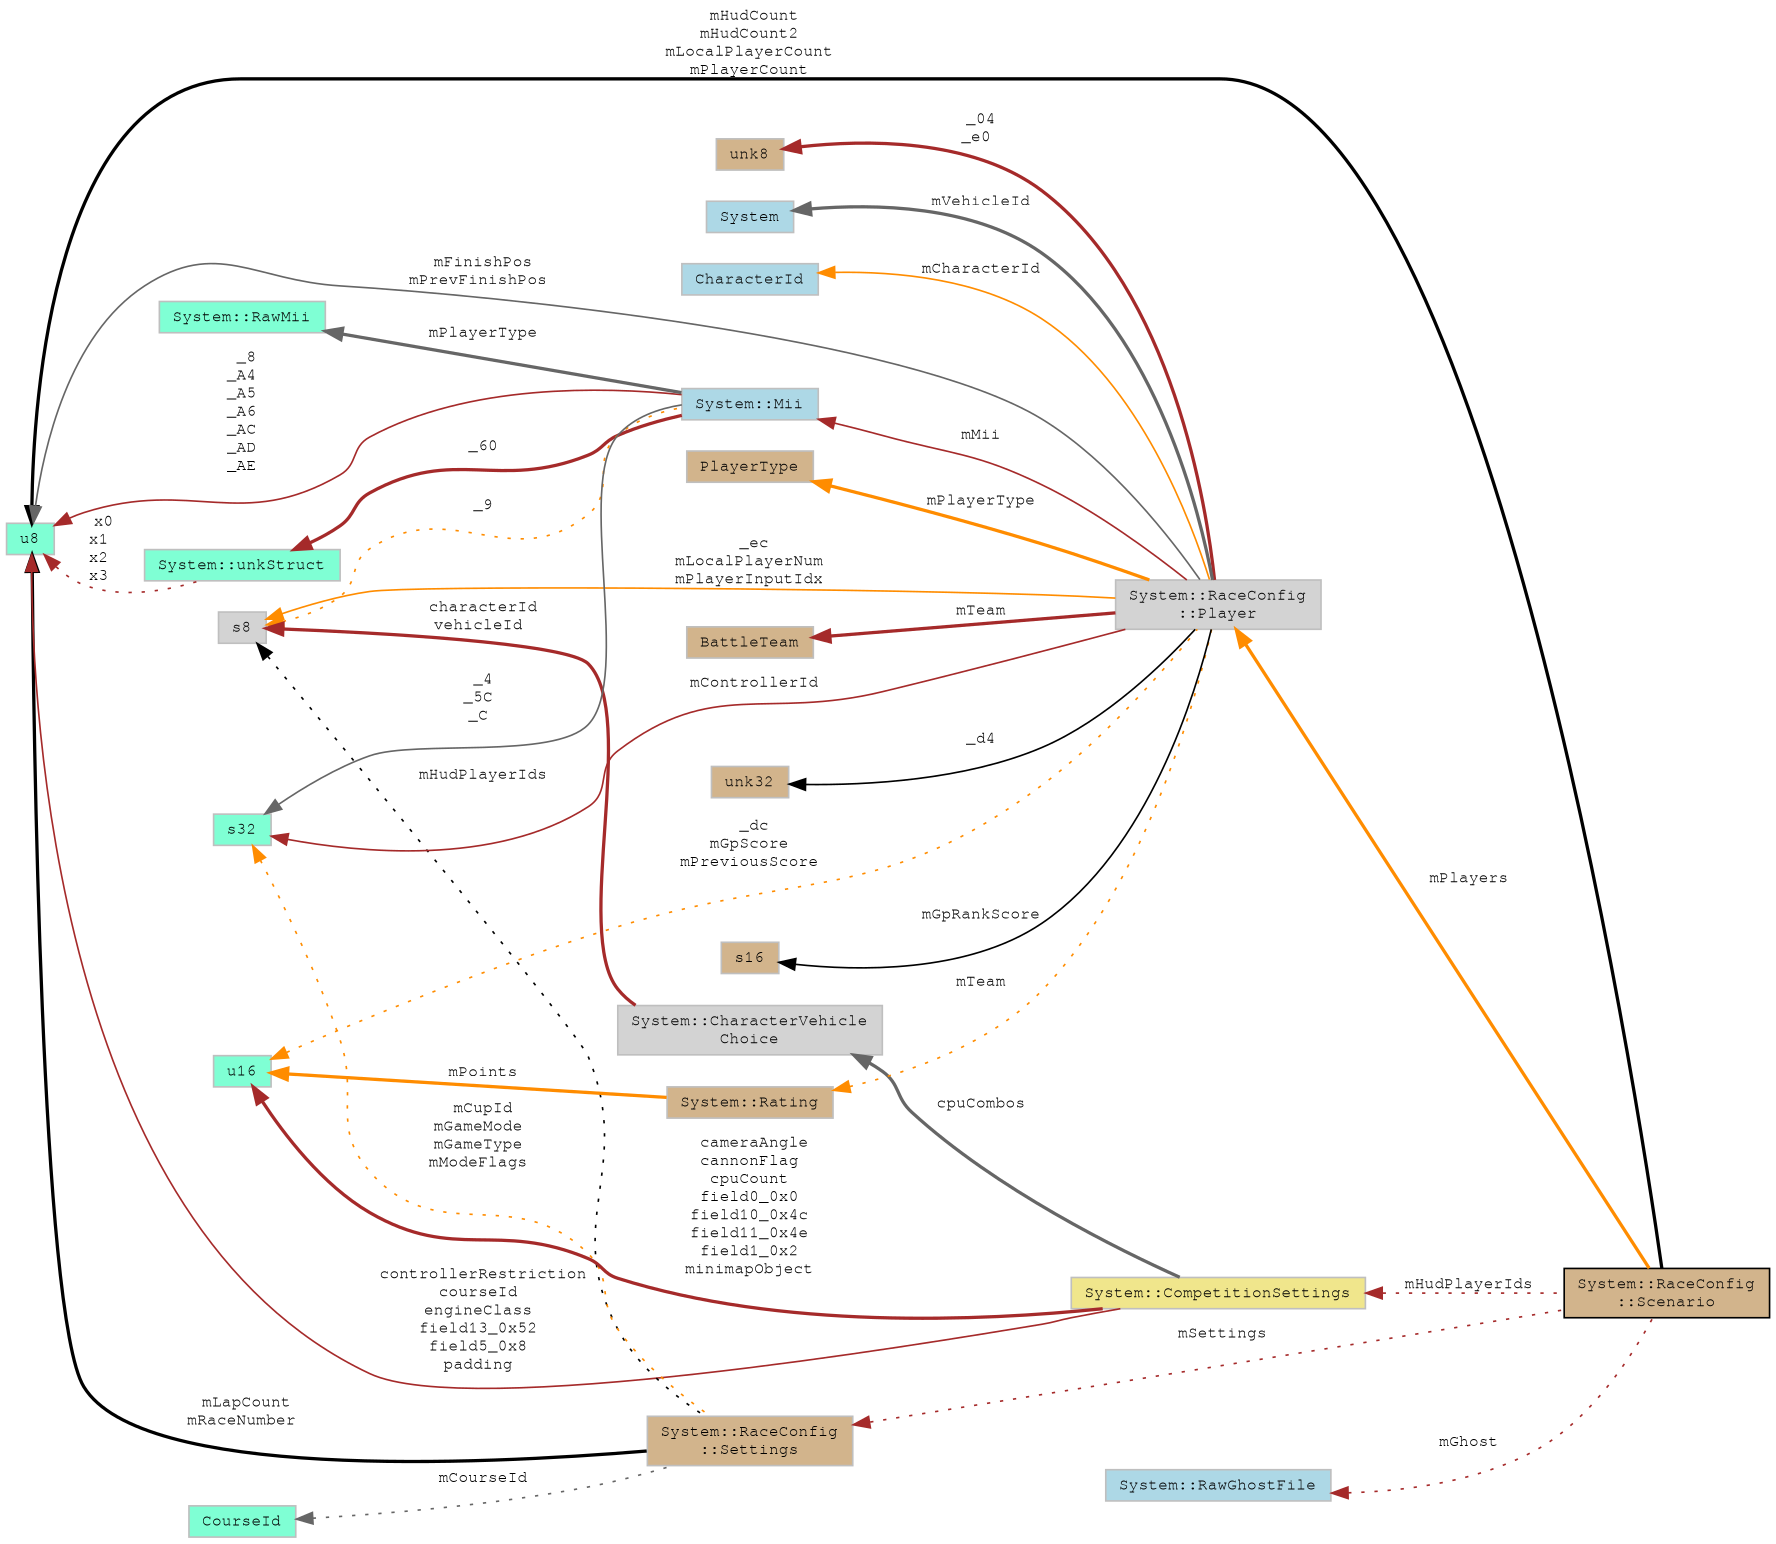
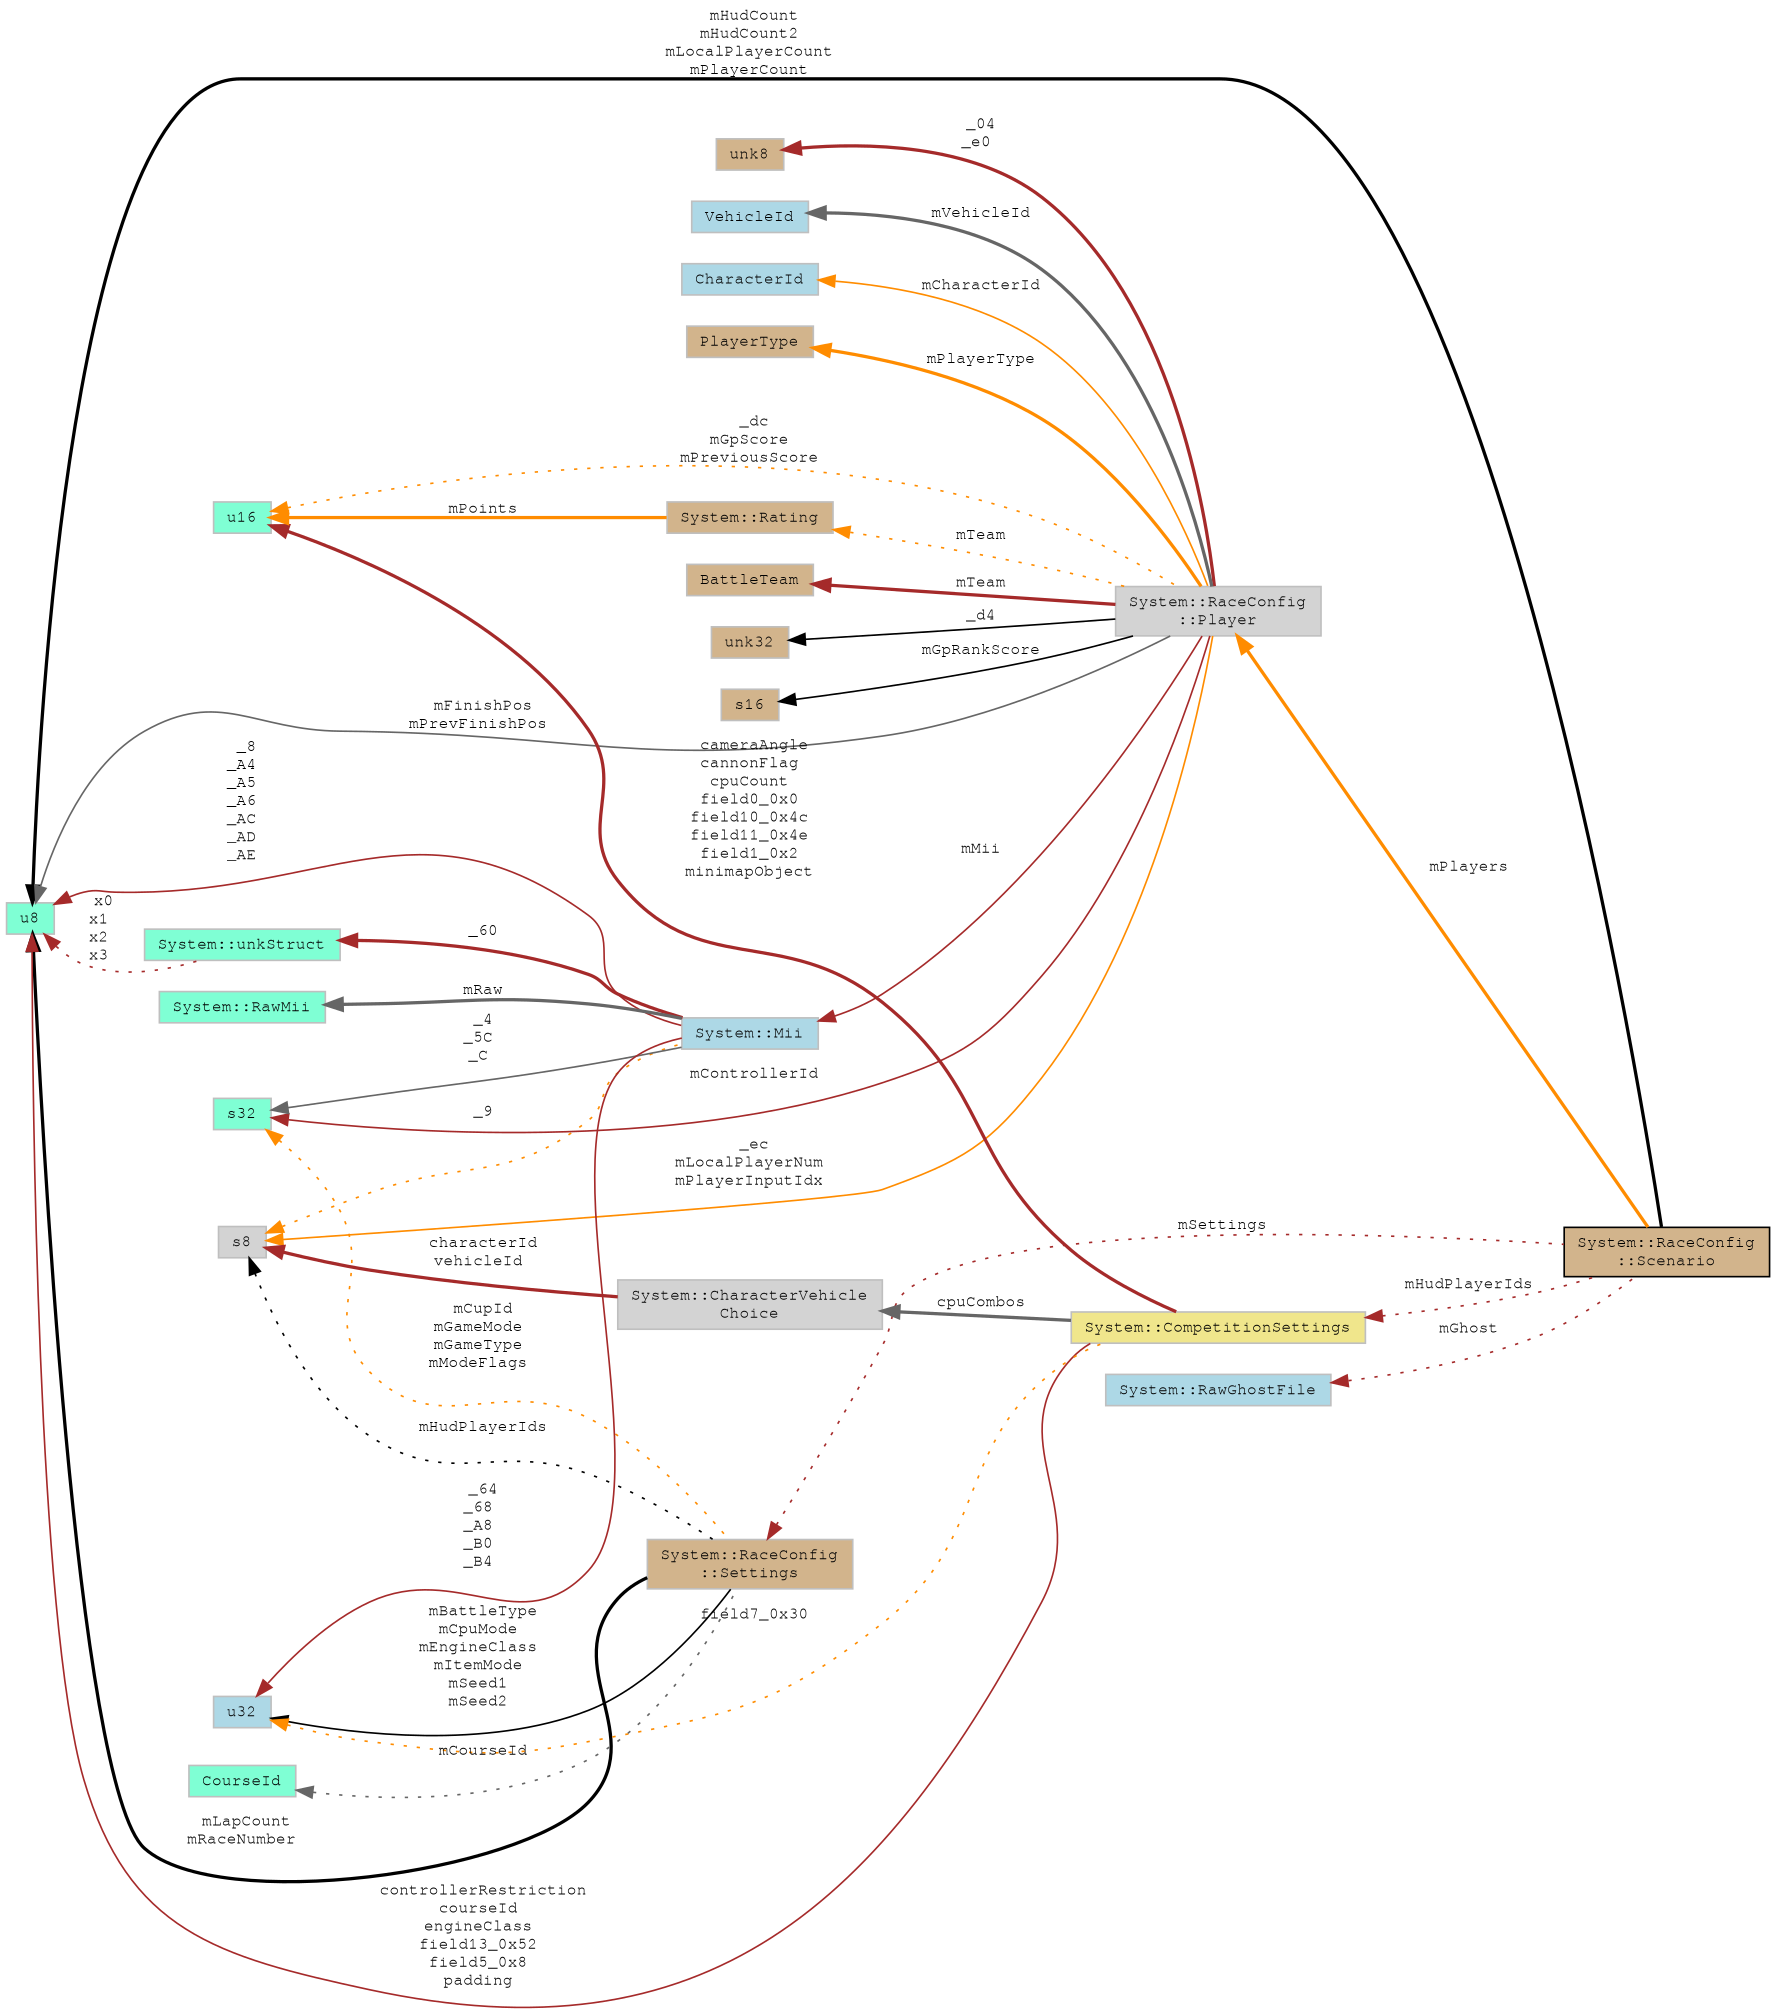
node "System": label "System" -> "VehicleId"
edge "System::Mii" -> "System::RawMii": label " mPlayerType" -> " mRaw"
node "u32": added
